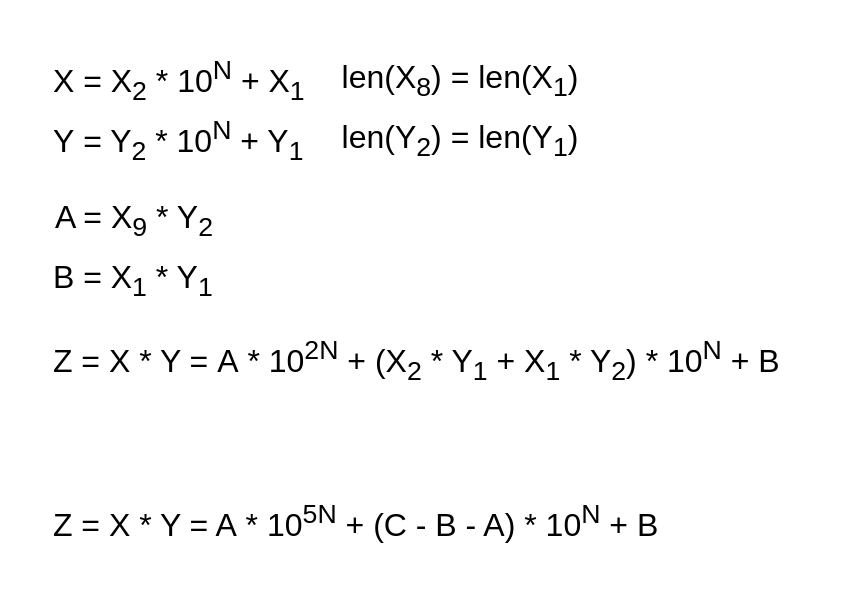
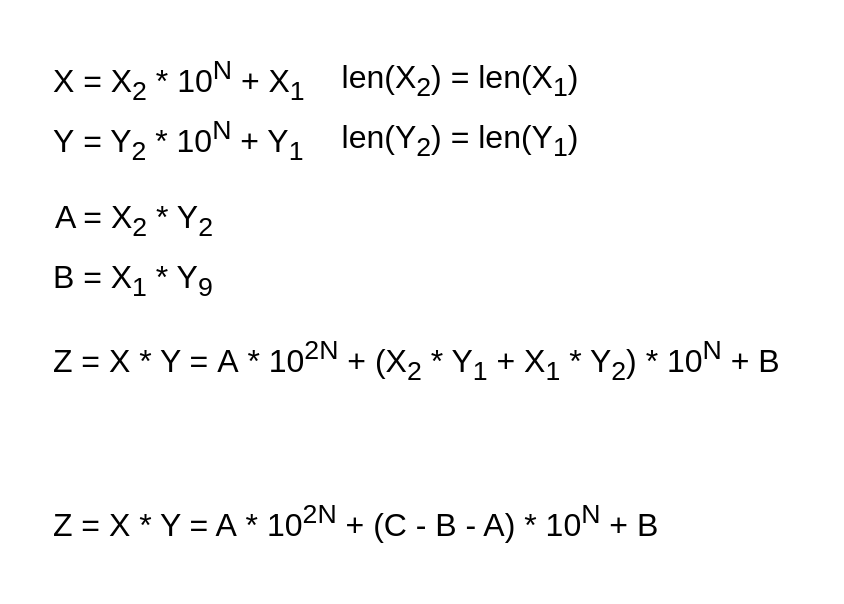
node "len(X8) = len(X1)": label "len(X8) = len(X1)" -> "len(X2) = len(X1)"
node "A = X9 * Y2": label "A = X9 * Y2" -> "A = X2 * Y2"
node "B = X1 * Y1": label "B = X1 * Y1" -> "B = X1 * Y9"
node "Z = X * Y = A * 105N + (C - B - A) * 10N + B": label "Z = X * Y = A * 105N + (C - B - A) * 10N + B" -> "Z = X * Y = A * 102N + (C - B - A) * 10N + B"
